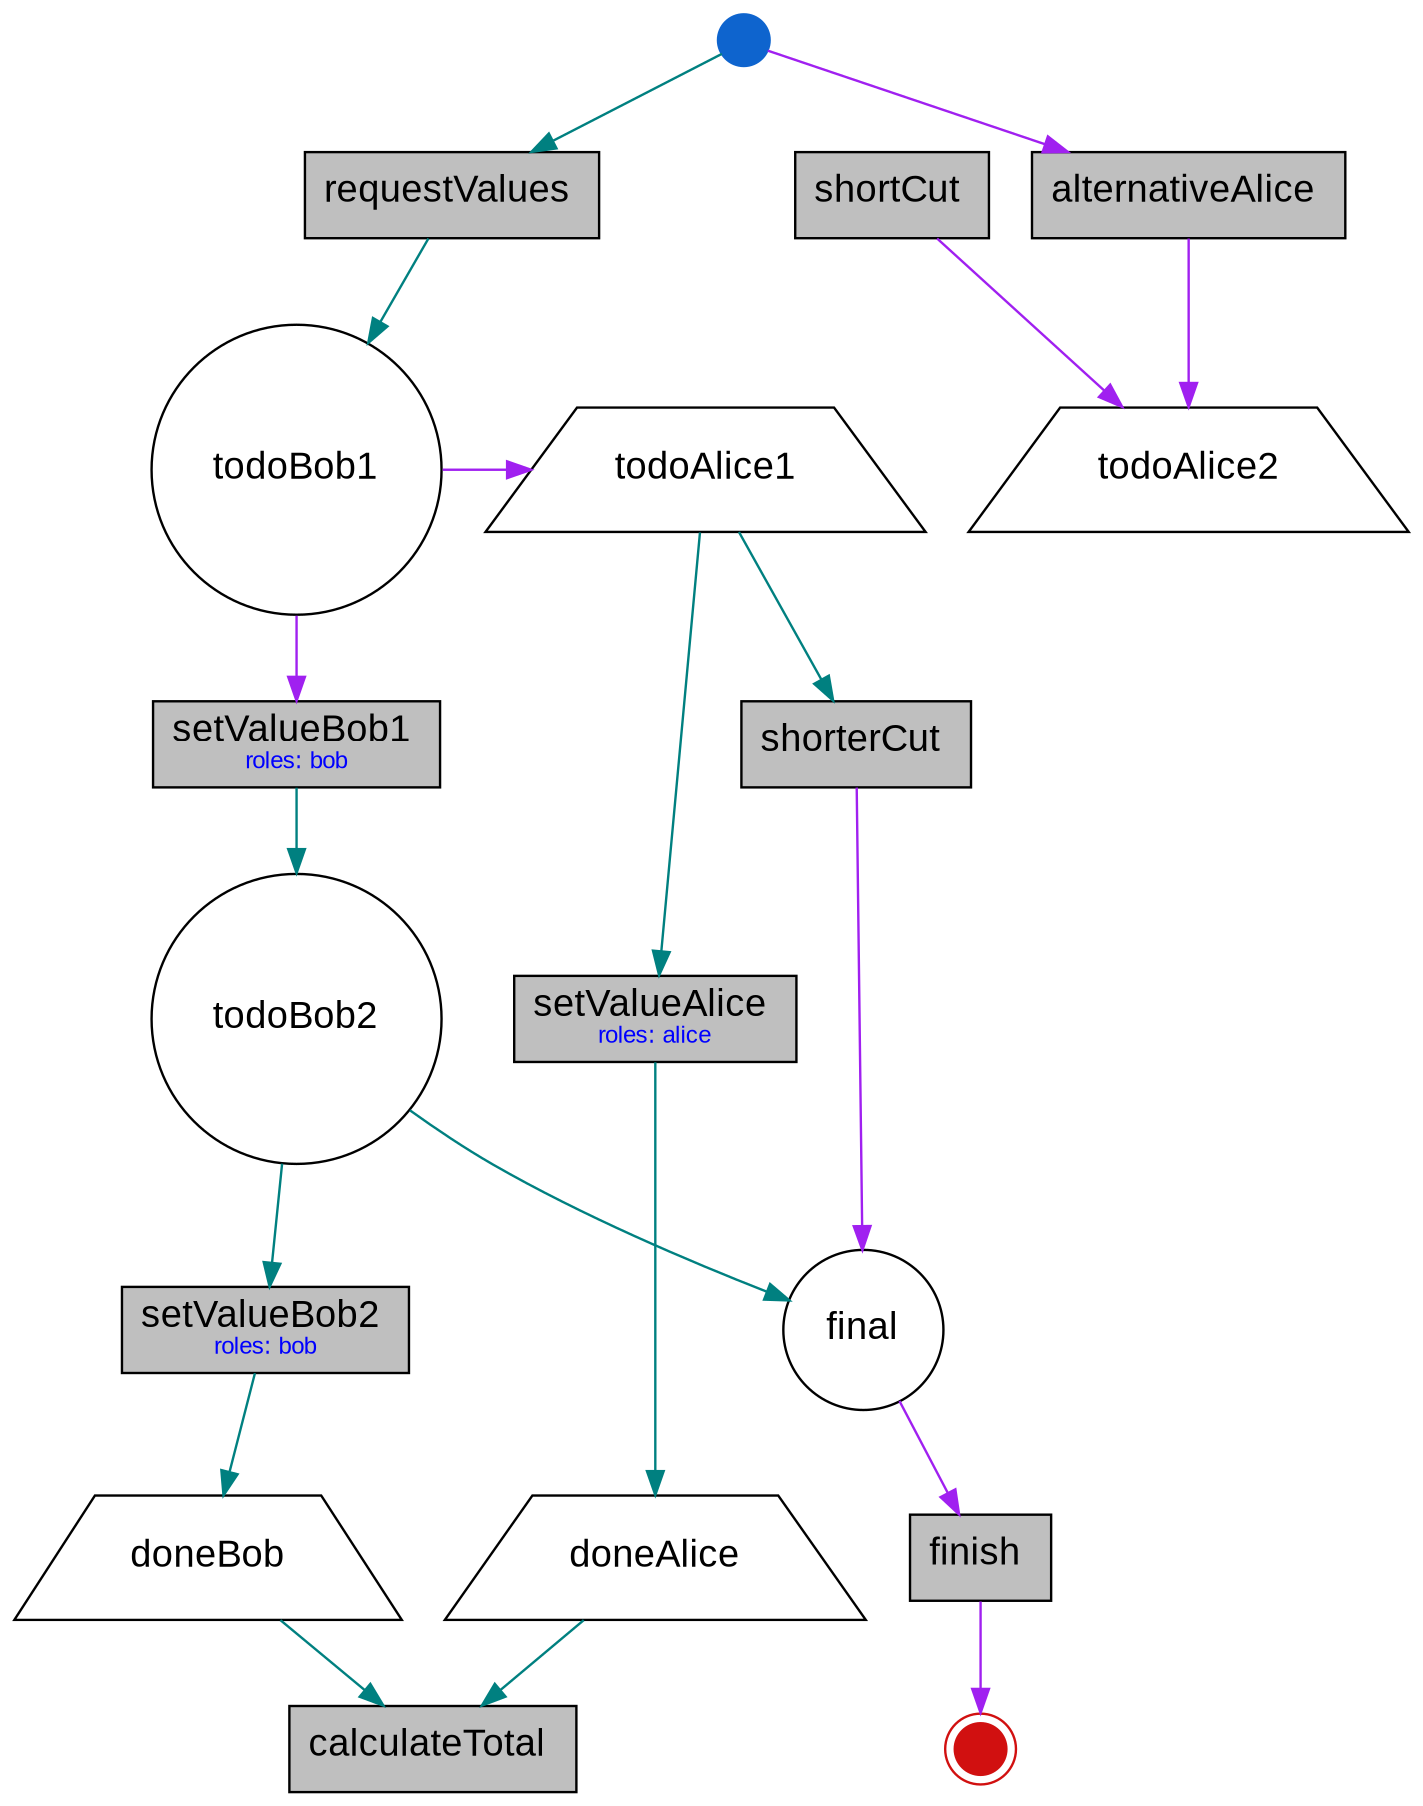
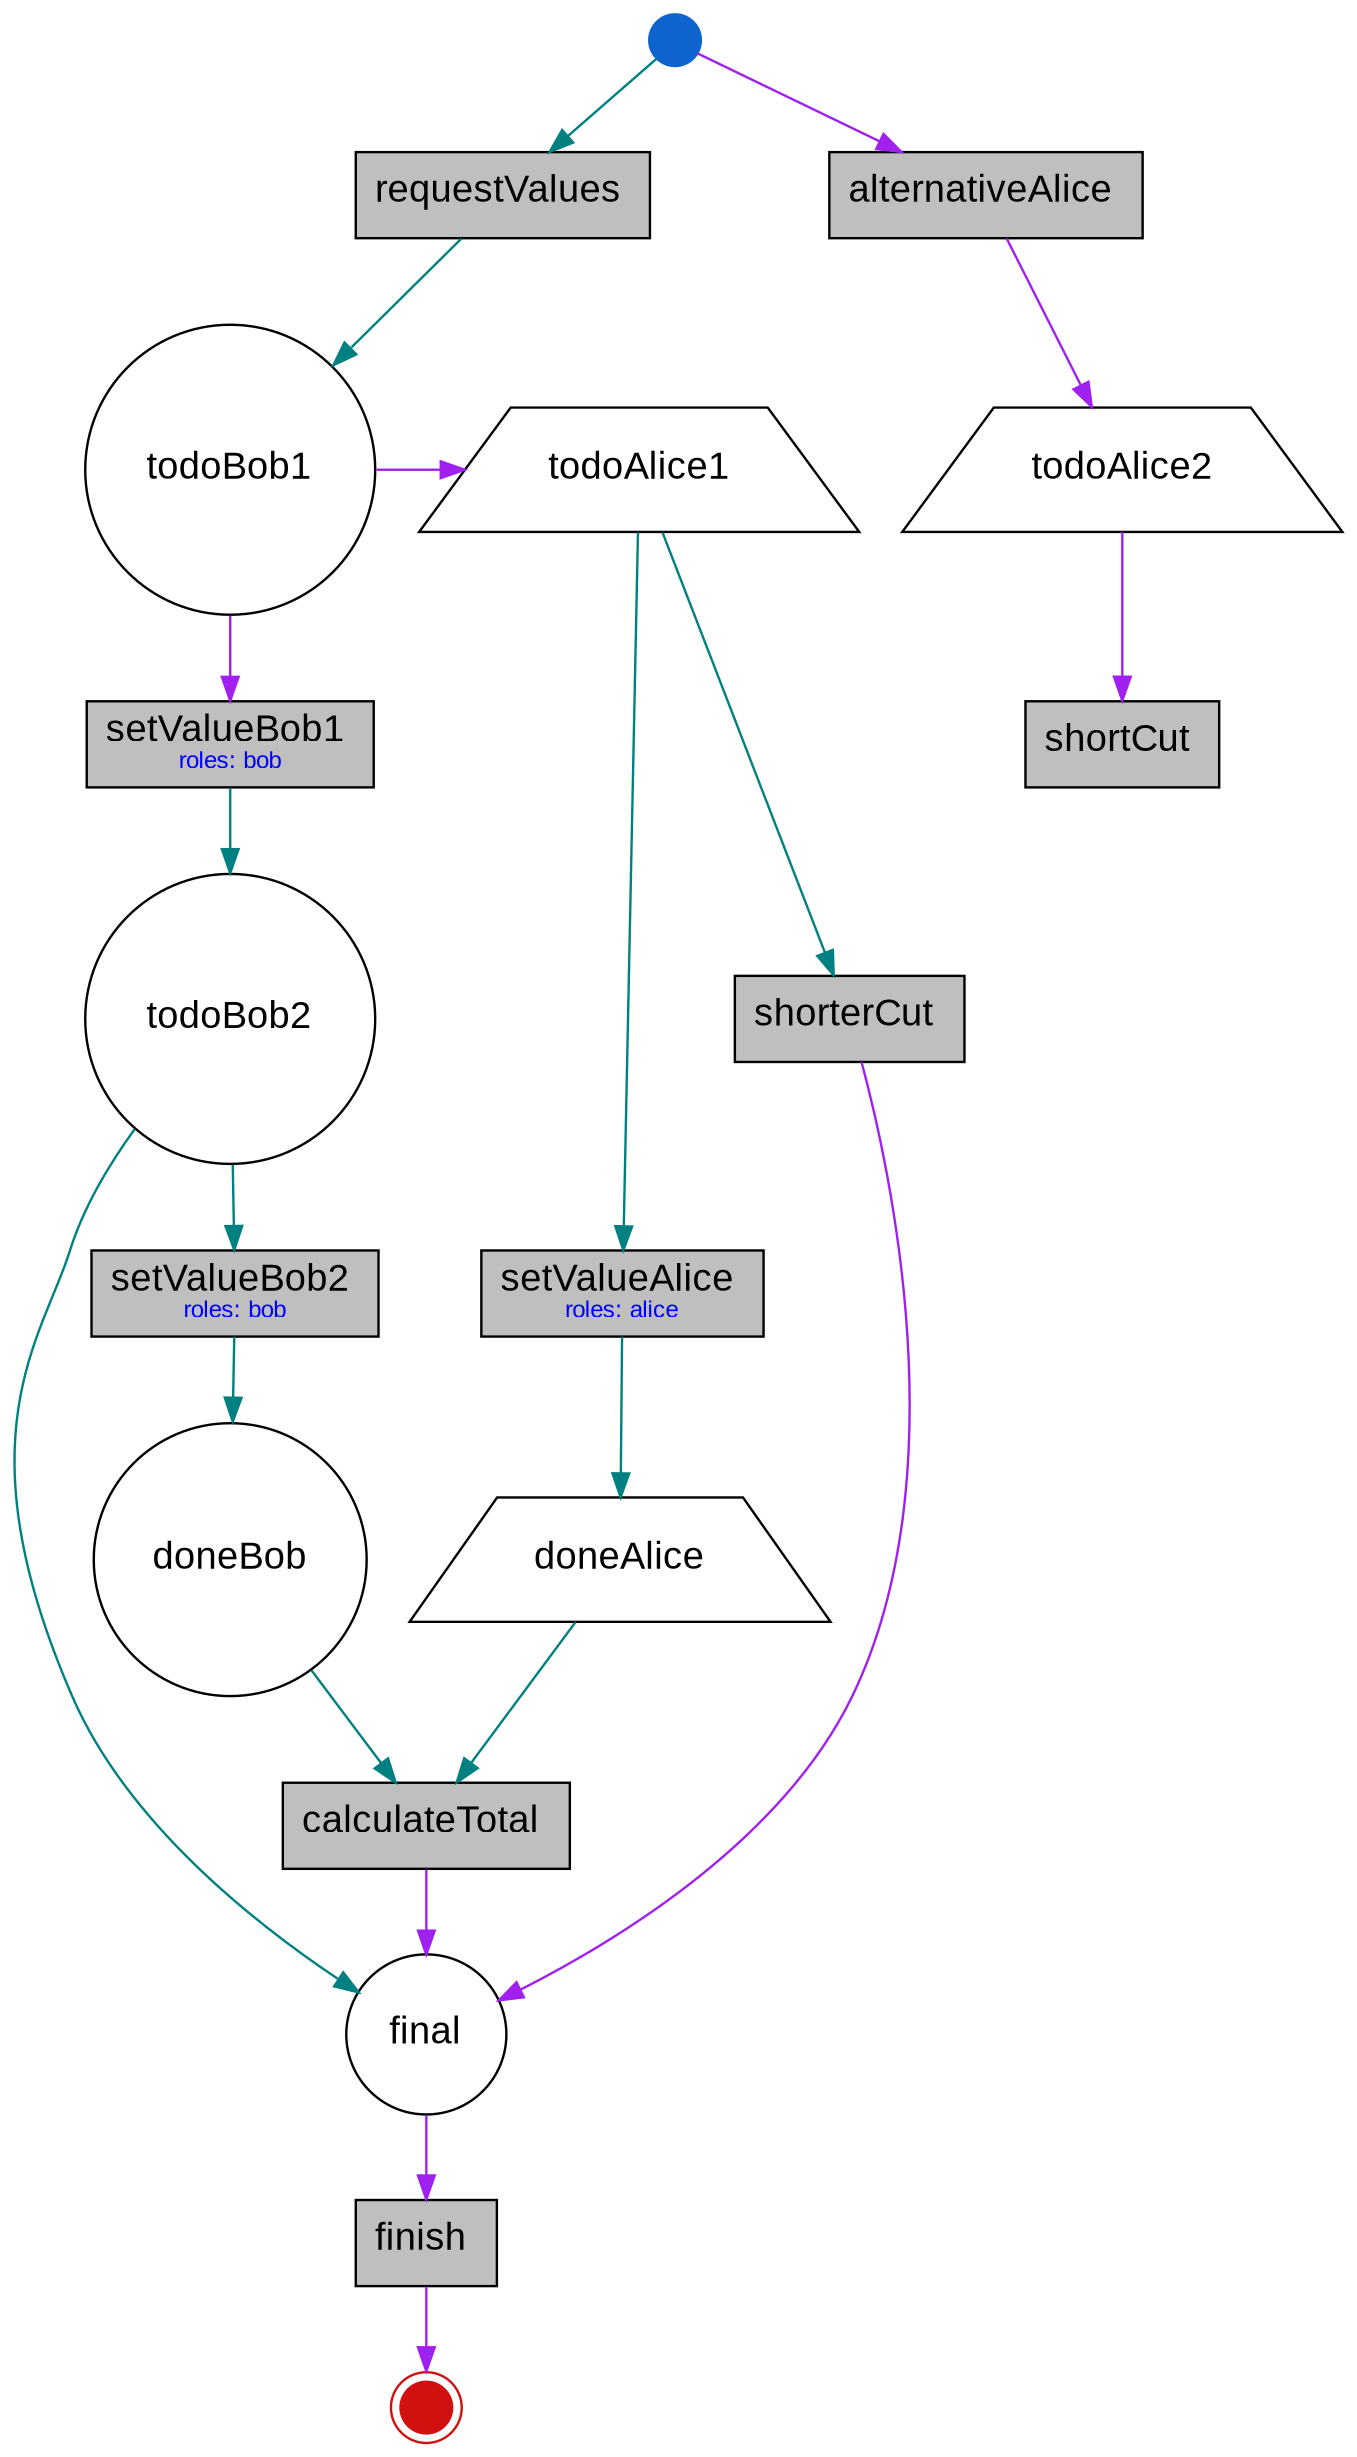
edge "shortCut" -> "todoAlice2": reversed
node "doneBob": shape trapezium -> circle
edge "calculateTotal" -> "final": added
